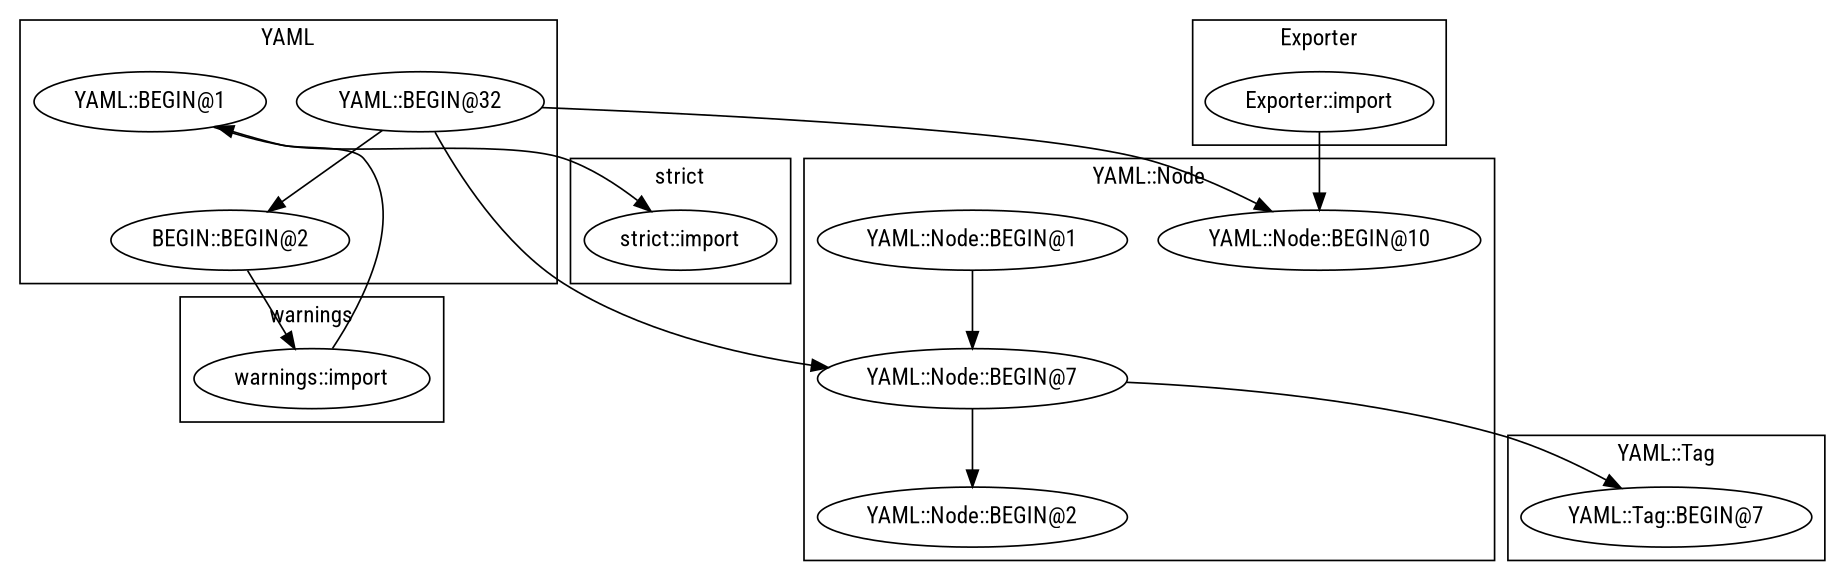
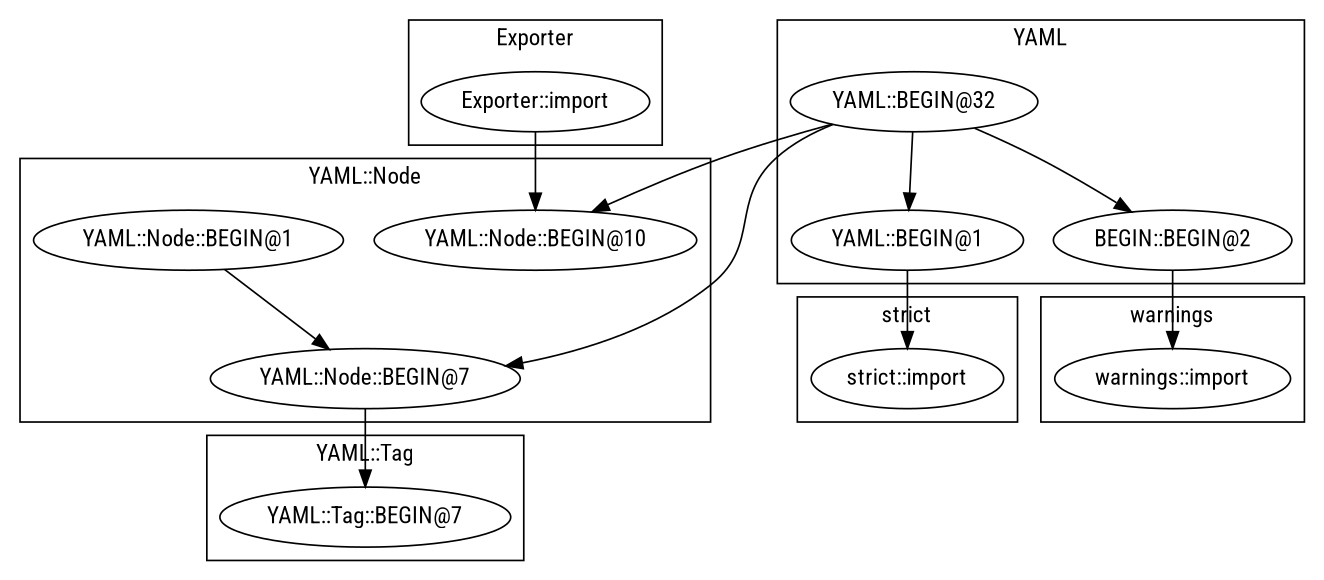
edge "warnings::import" -> "YAML::BEGIN@1": now "YAML::BEGIN@32" -> "YAML::BEGIN@1"
node "YAML::Node::BEGIN@2": removed
